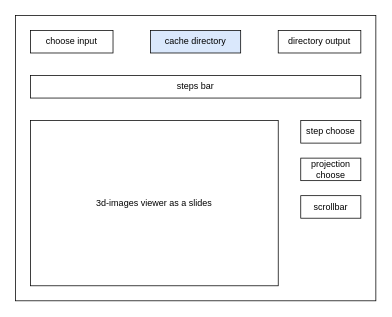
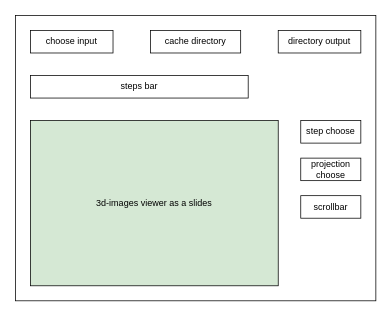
node "cache directory": fillcolor #dae8fc -> #ffffff
node "steps bar": size 330x23 -> 218x23
node "3d-images viewer as a slides": fillcolor #ffffff -> #d5e8d4
